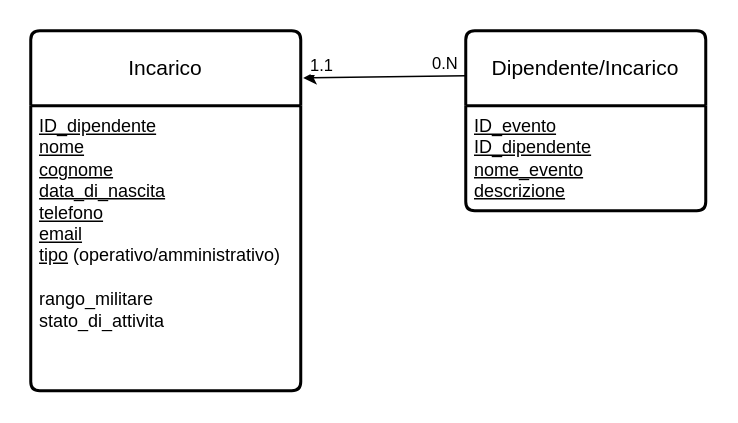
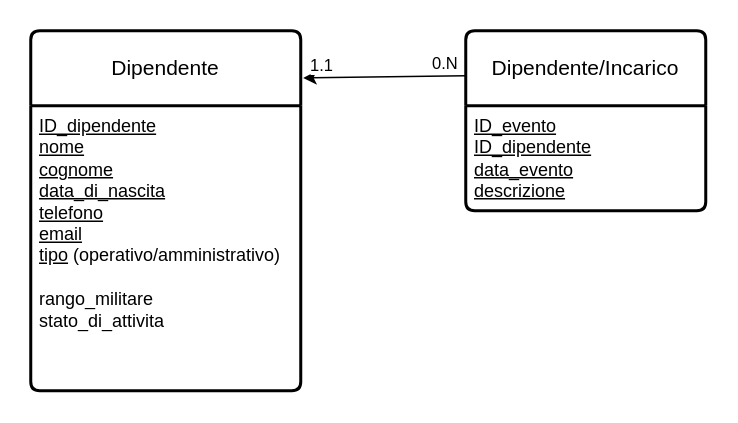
node "Incarico": label "Incarico" -> "Dipendente"
node "ID_evento ID_dipendente nome_evento descrizione": label "ID_evento ID_dipendente nome_evento descrizione" -> "ID_evento ID_dipendente data_evento descrizione"
